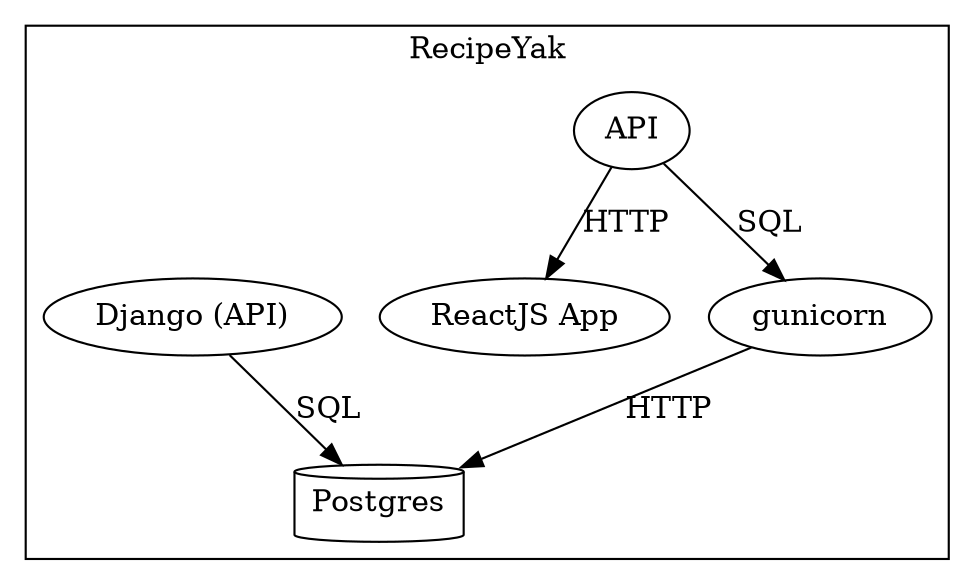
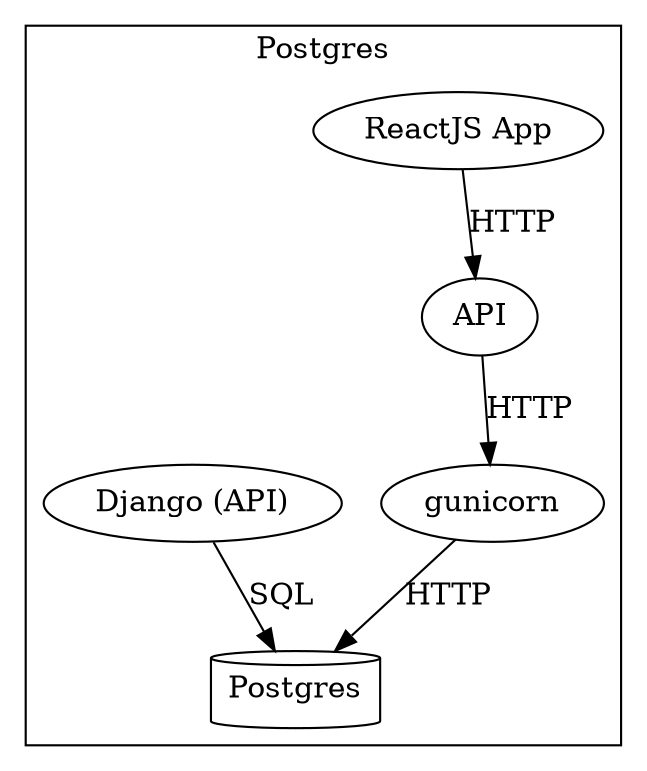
cluster "RecipeYak": label "RecipeYak" -> "Postgres"
edge "API" -> "ReactJS App": reversed
edge "API" -> "gunicorn": label "SQL" -> "HTTP"
